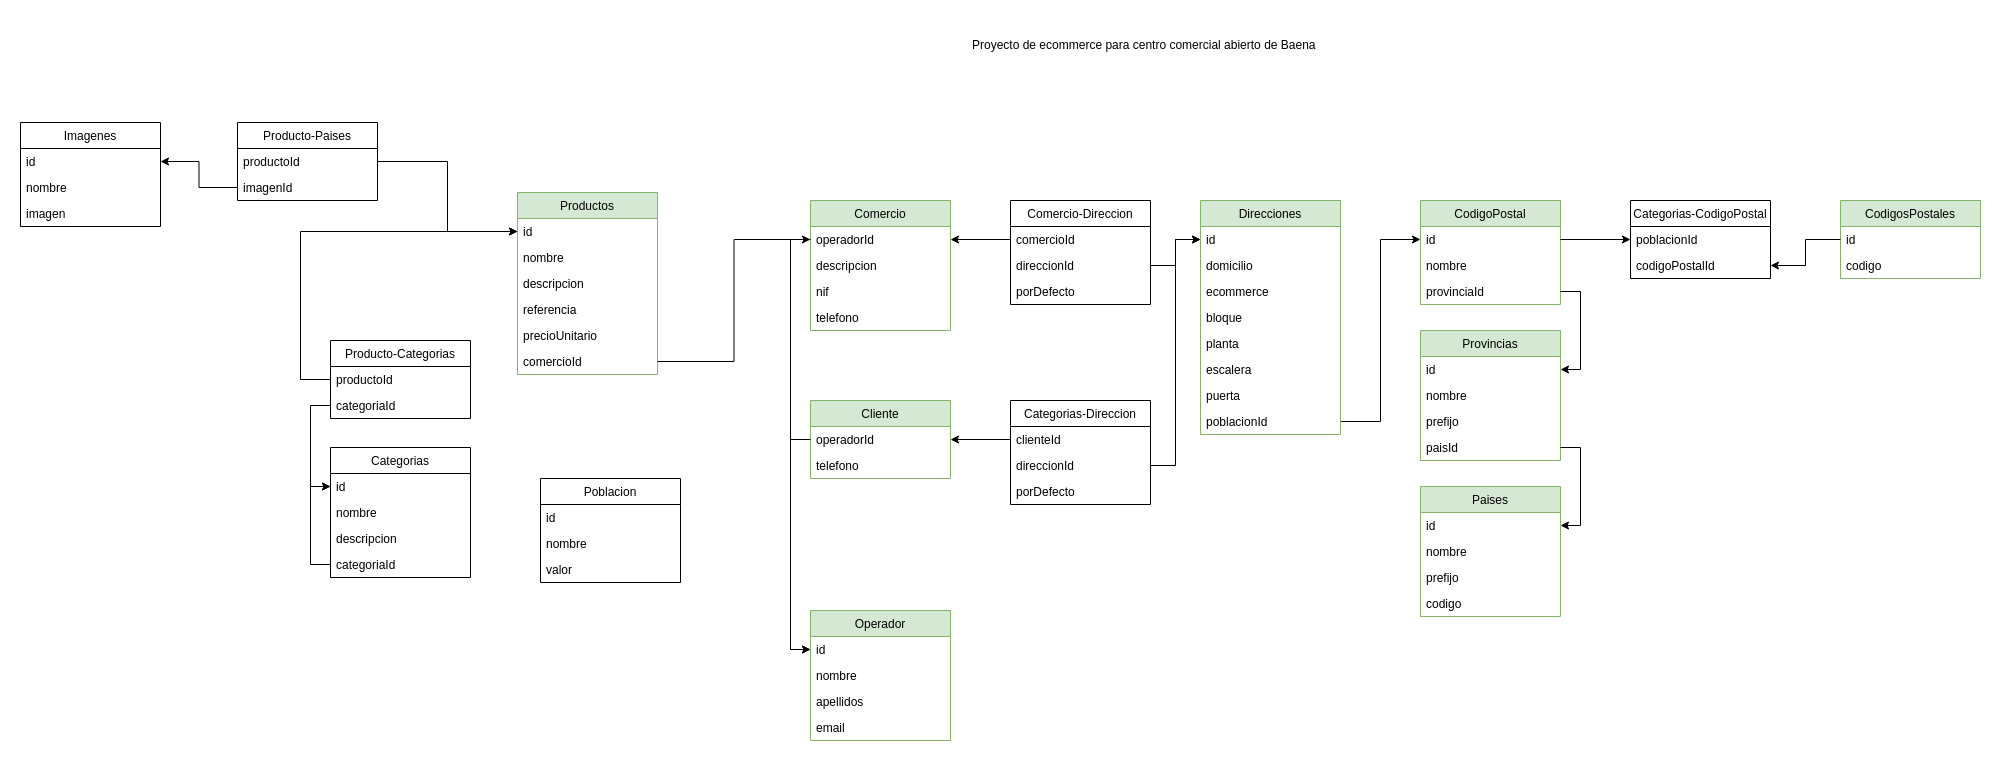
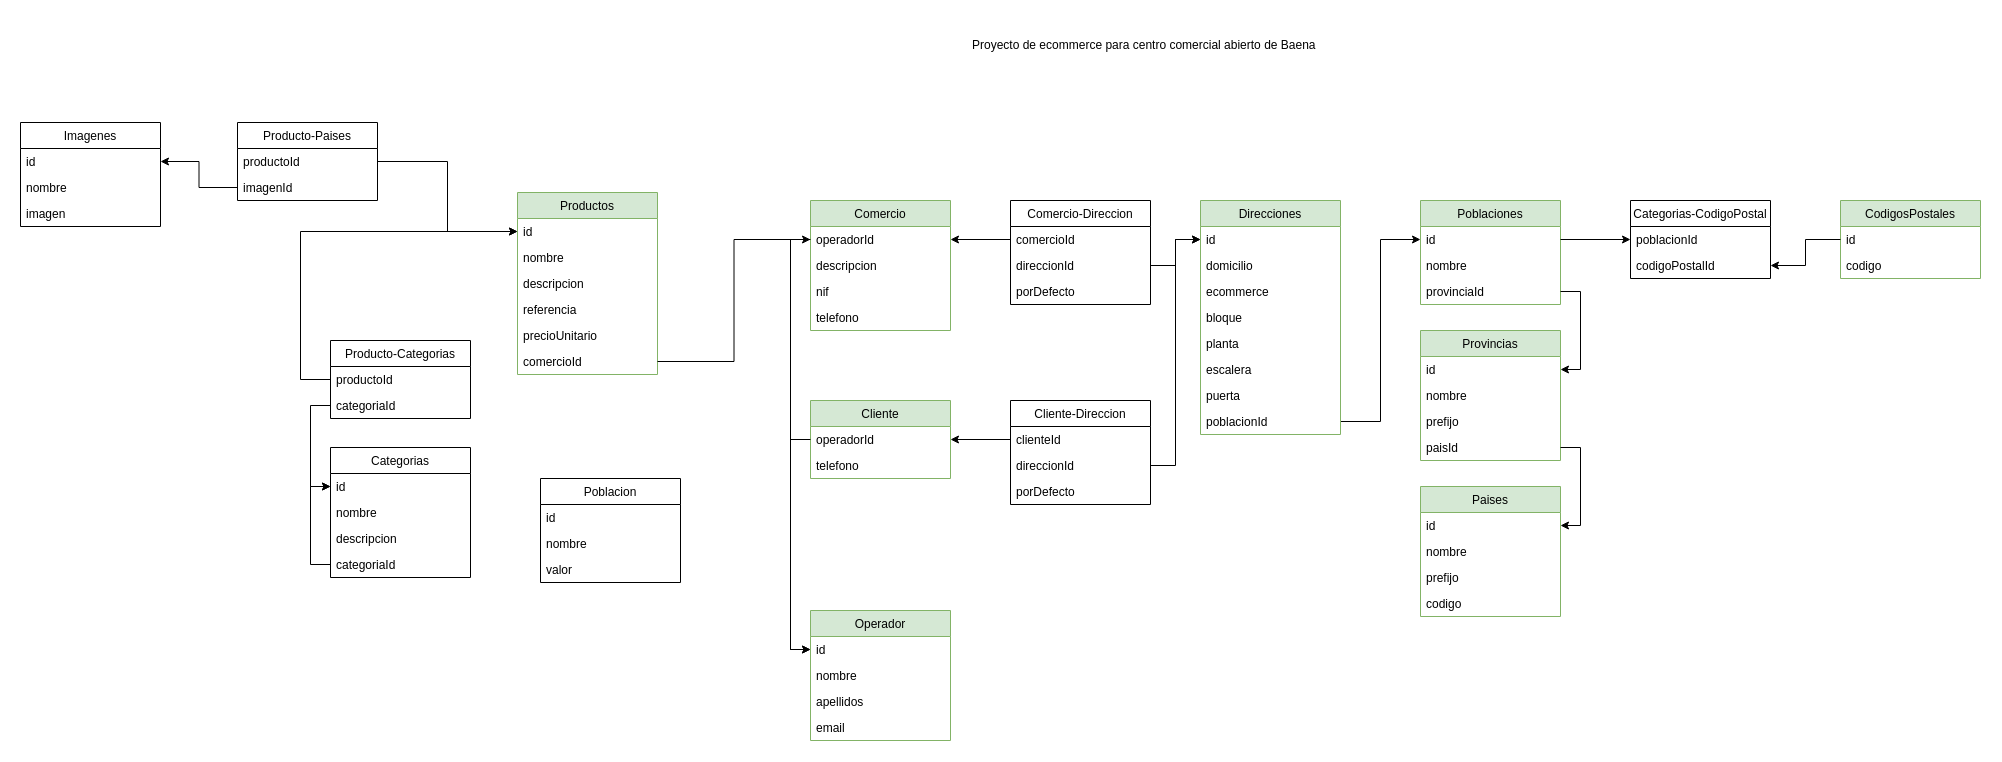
node "CodigoPostal": label "CodigoPostal" -> "Poblaciones"
node "Categorias-Direccion": label "Categorias-Direccion" -> "Cliente-Direccion"
